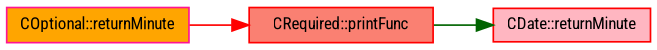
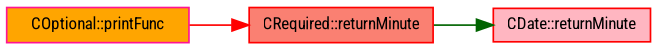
node "COptional::returnMinute": label "COptional::returnMinute" -> "COptional::printFunc"
node "CRequired::printFunc": label "CRequired::printFunc" -> "CRequired::returnMinute"
